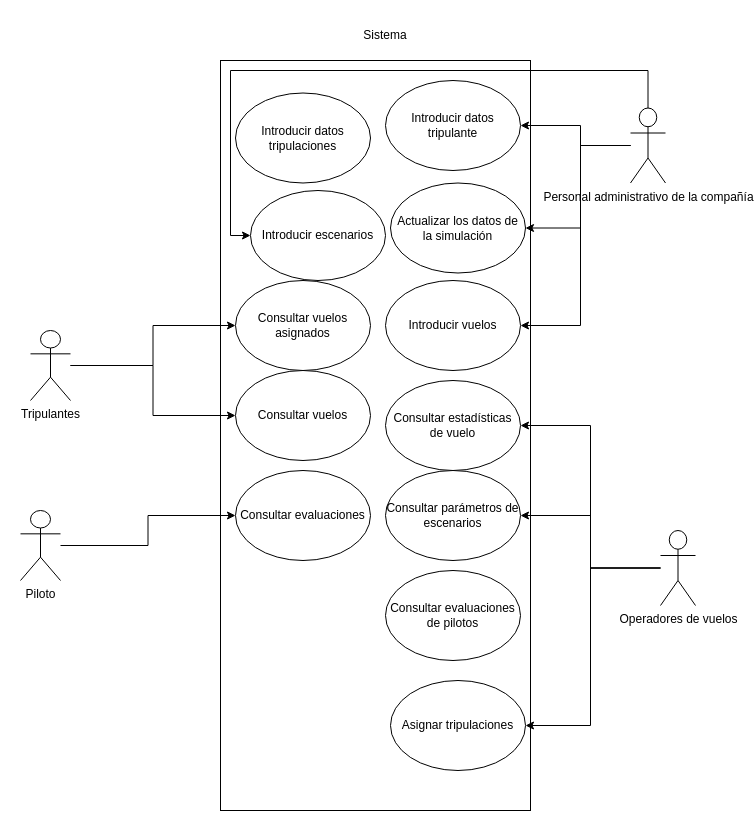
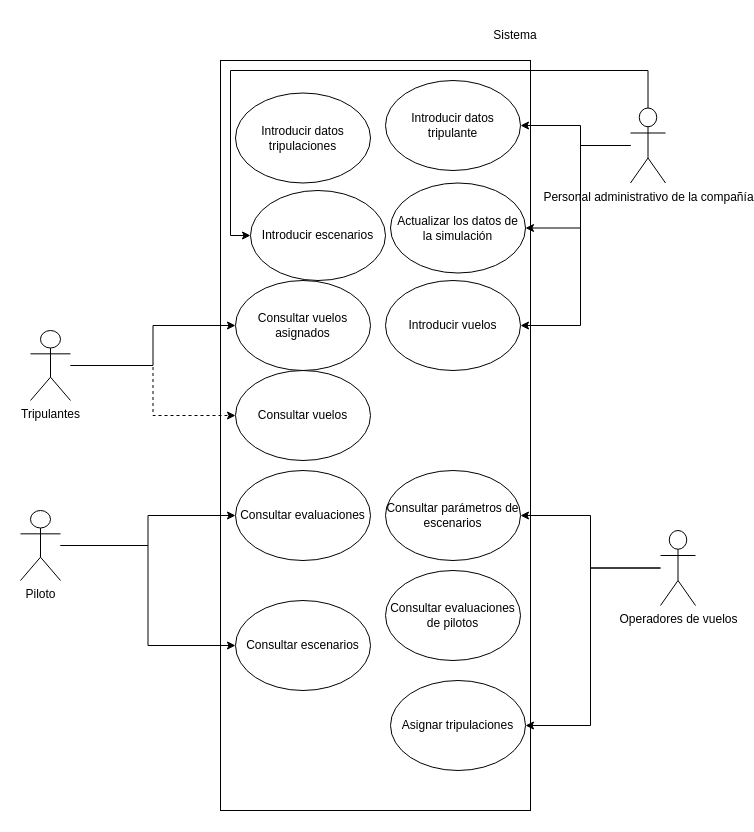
node "Sistema": moved (386, 36) -> (516, 36)
edge "Tripulantes" -> "Consultar vuelos": style solid -> dashed
node "Consultar estadísticas de vuelo": removed
edge "Operadores de vuelos" -> "Consultar estadísticas de vuelo": removed
edge "Piloto" -> "Consultar escenarios": added
node "Consultar escenarios": added
